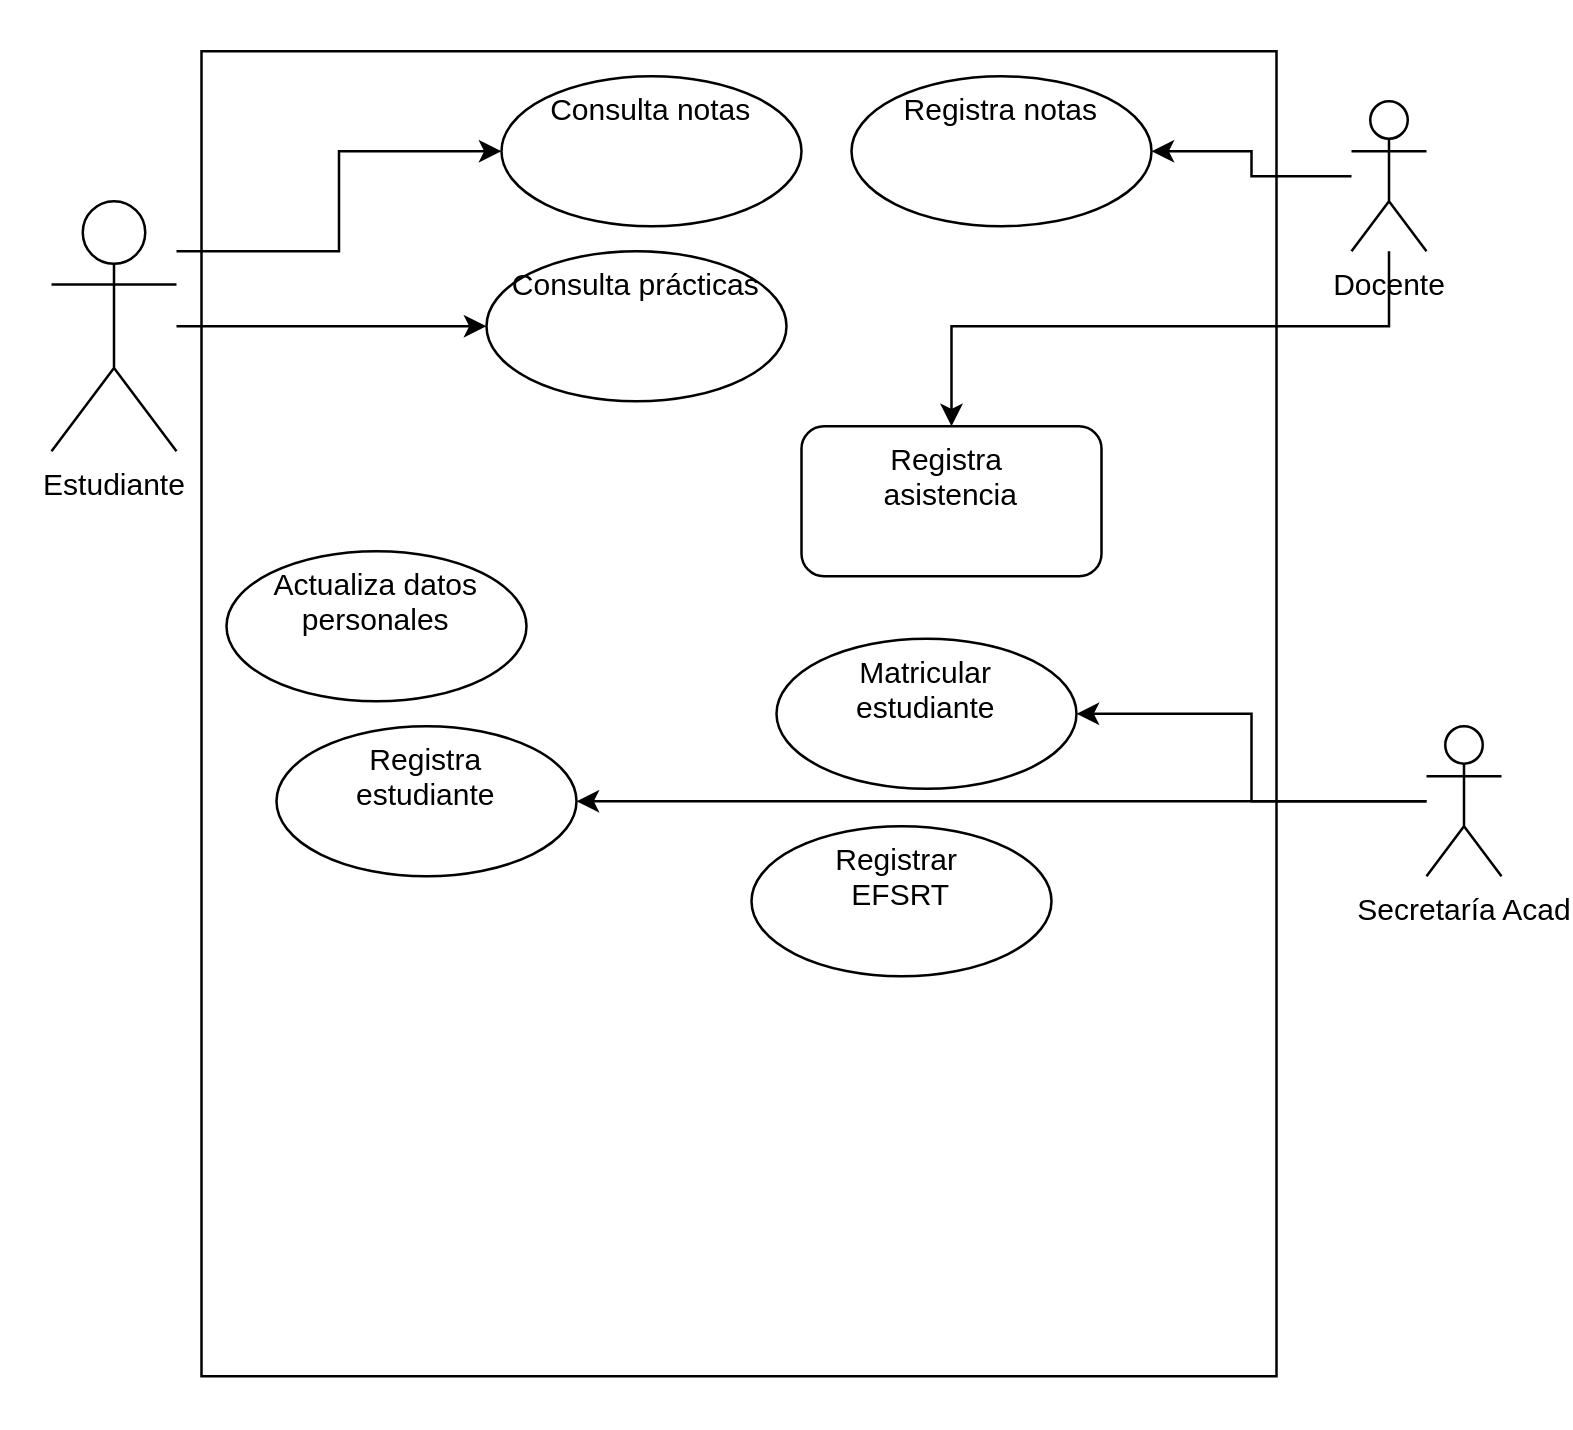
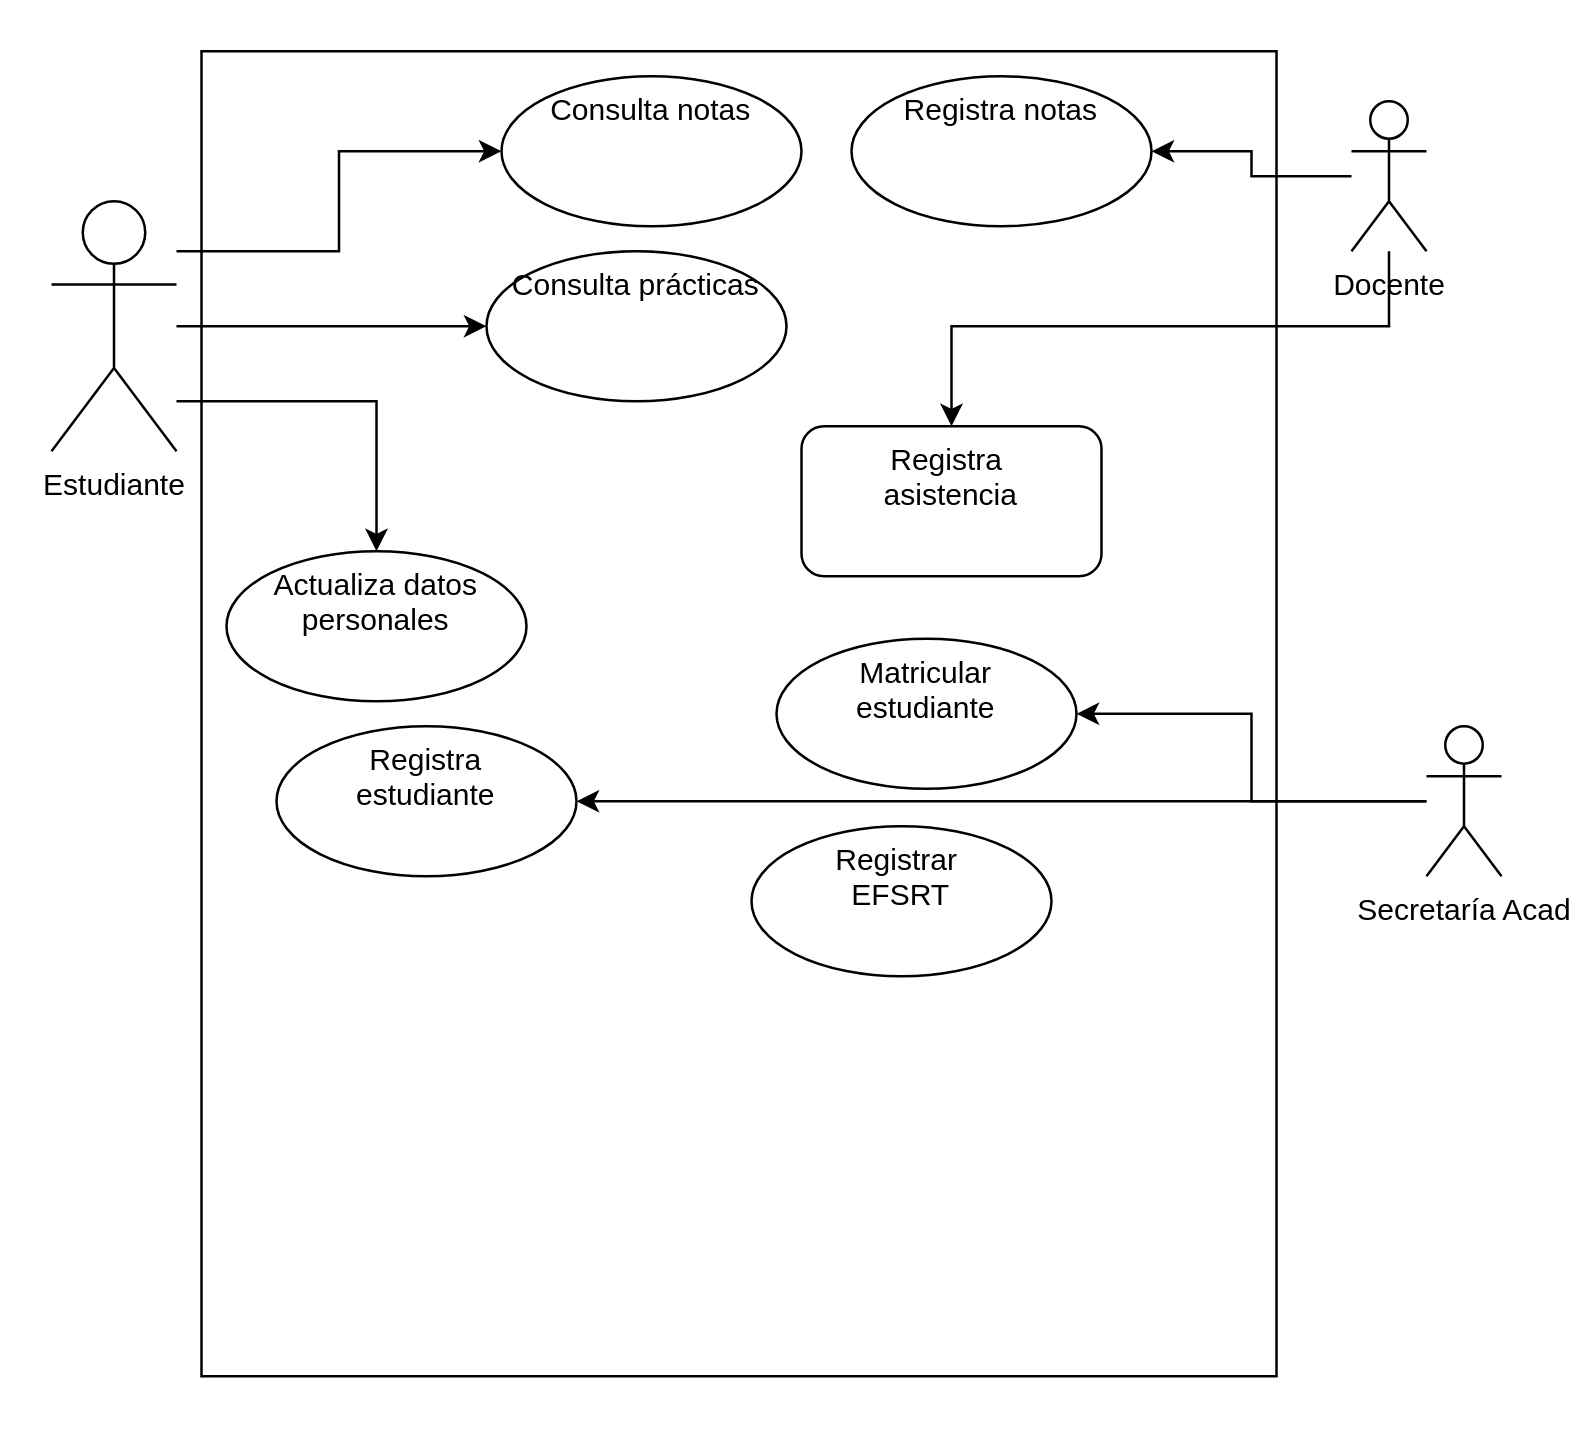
edge "Estudiante" -> "Actualiza datos personales": added
